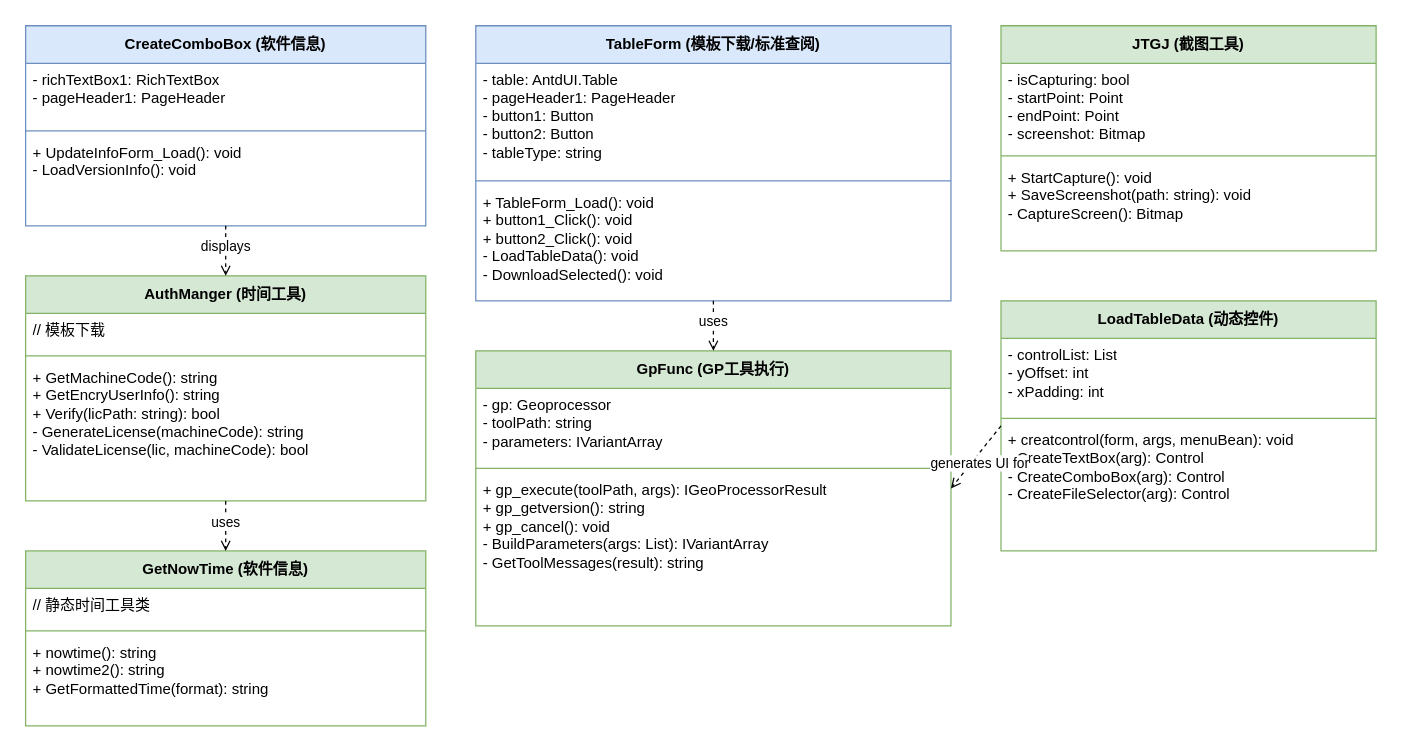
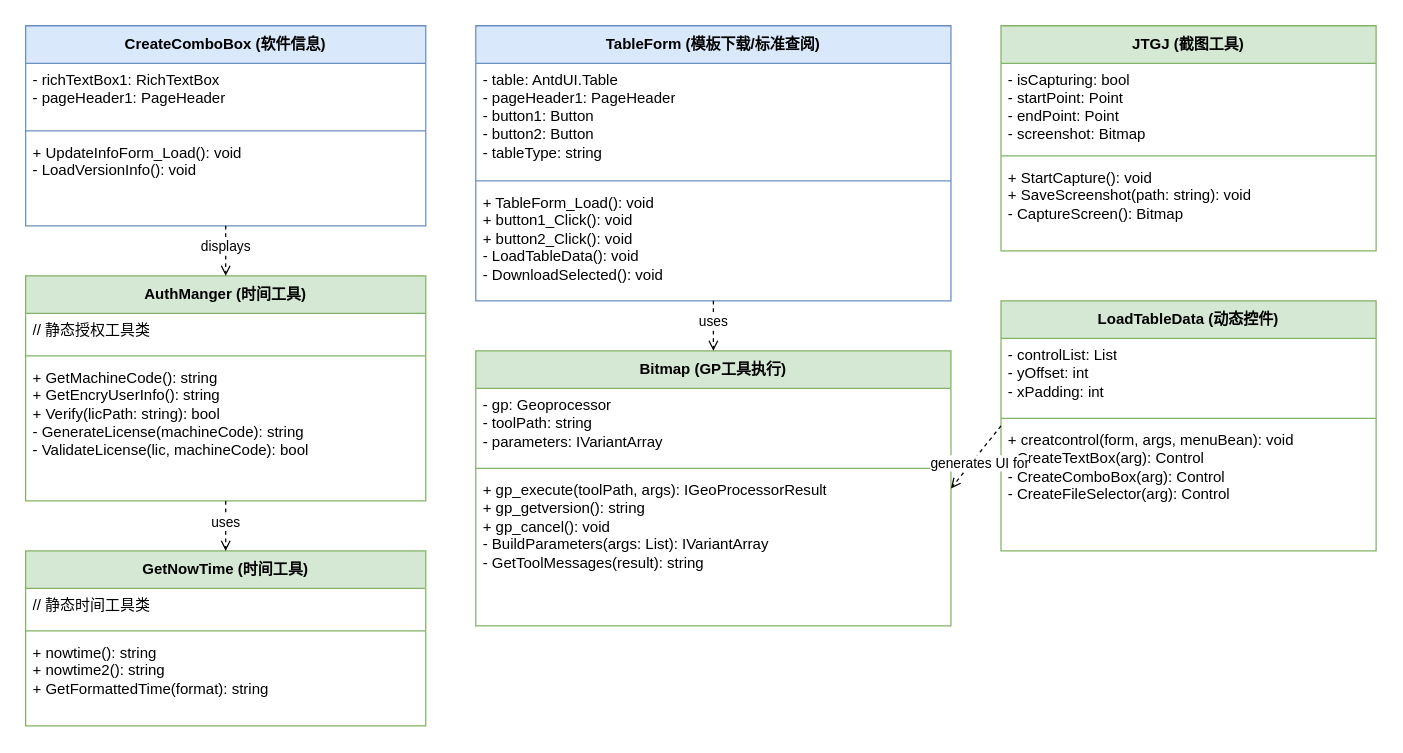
node "// 模板下载": label "// 模板下载" -> "// 静态授权工具类"
node "GpFunc (GP工具执行)": label "GpFunc (GP工具执行)" -> "Bitmap (GP工具执行)"
node "GetNowTime (软件信息)": label "GetNowTime (软件信息)" -> "GetNowTime (时间工具)"
